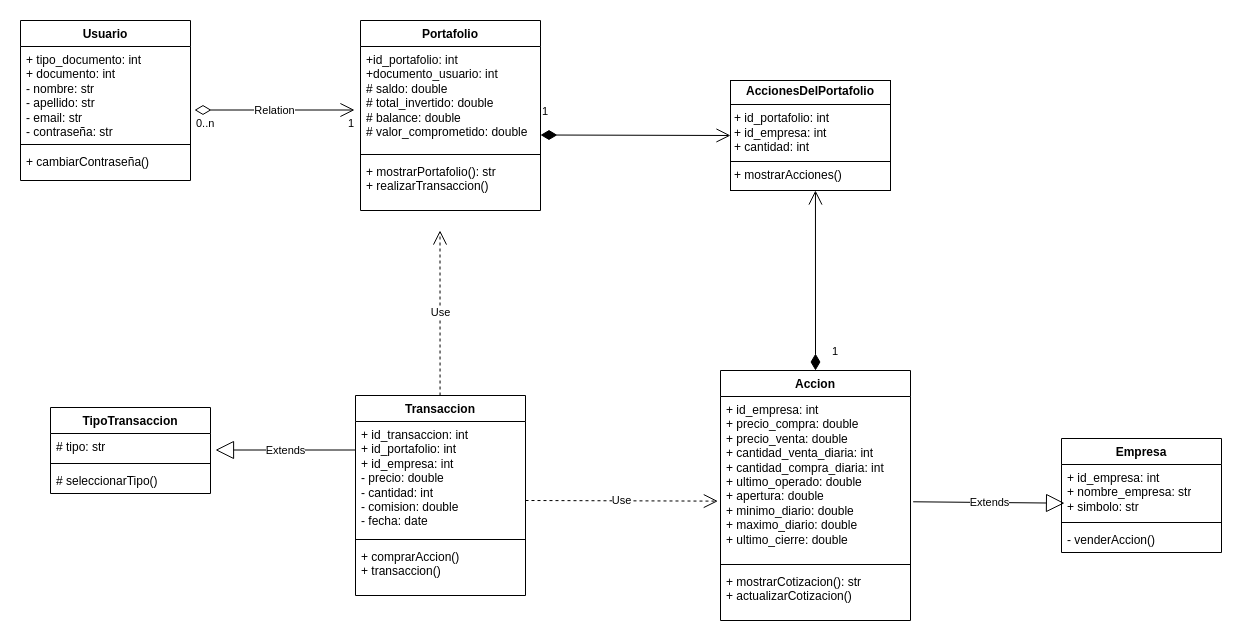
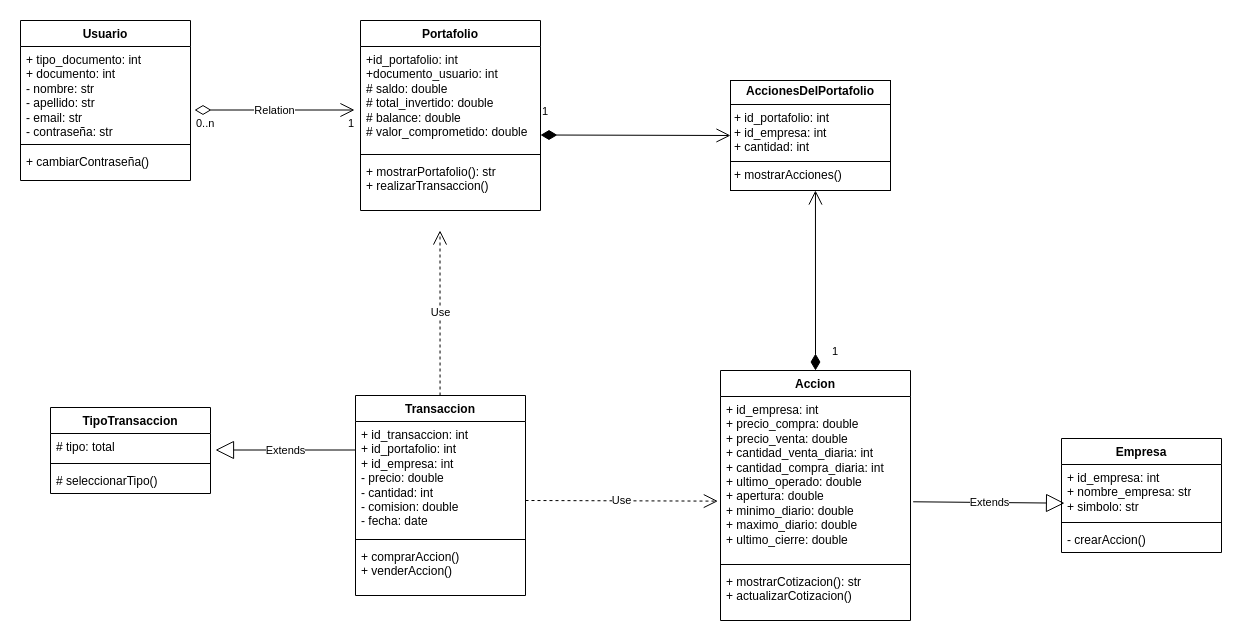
node "# tipo: str": label "# tipo: str" -> "# tipo: total"
node "- venderAccion()": label "- venderAccion()" -> "- crearAccion()"
node "+ comprarAccion() + transaccion()": label "+ comprarAccion() + transaccion()" -> "+ comprarAccion() + venderAccion()"
